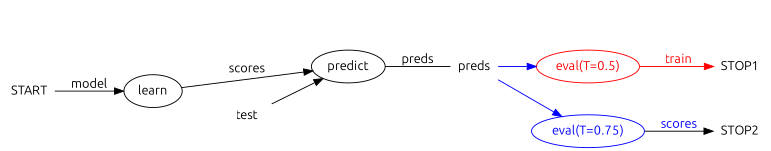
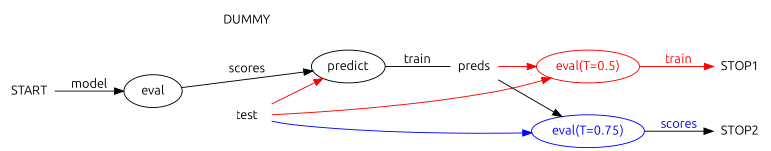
node "DUMMY": added
edge "predict" -- "preds": label "preds" -> "train"
edge "preds" -> "eval(T=0.5)": color blue -> red
node "learn": label "learn" -> "eval"
edge "test" -> "predict": color black -> red
edge "preds" -> "eval(T=0.75)": color blue -> black
edge "test" -> "eval(T=0.5)": added
edge "test" -> "eval(T=0.75)": added
